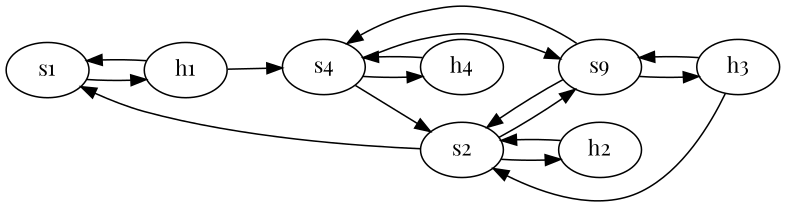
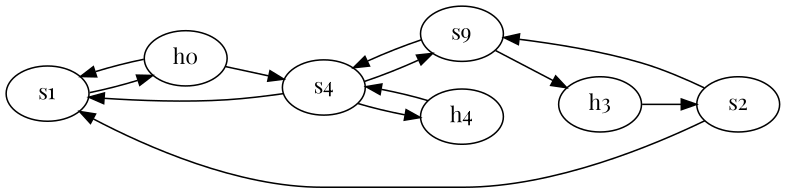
edge "h3" -> "s9": removed
node "h1": label "h1" -> "h0"
edge "s9" -> "s2": removed
edge "s4" -> "s2": now "s4" -> "s1"
node "h2": removed
